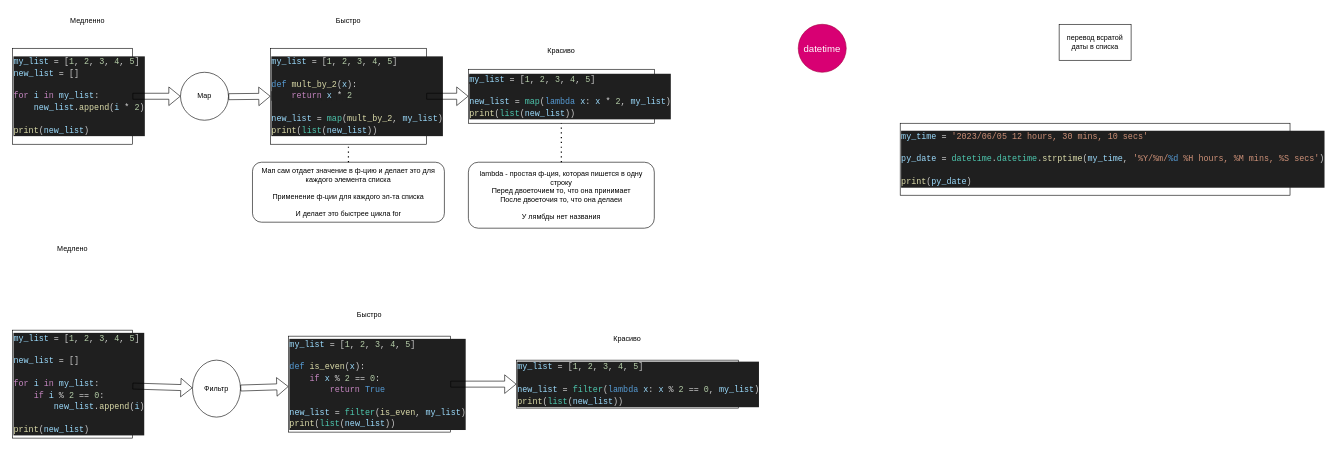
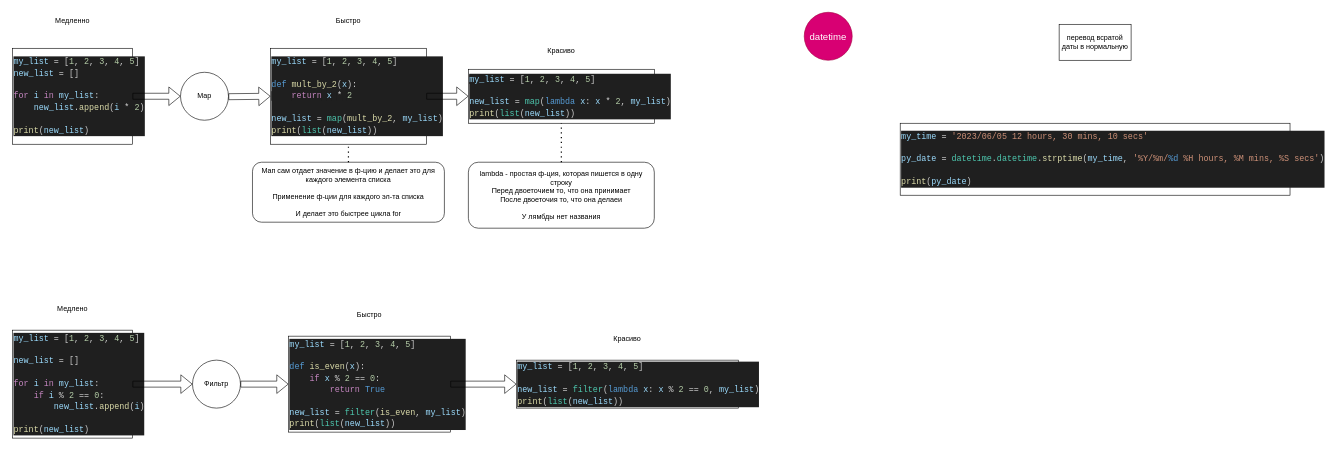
node "Медленно": moved (87, 21) -> (72, 21)
node "перевод всратой даты в списка": label "перевод всратой даты в списка" -> "перевод всратой даты в нормальную"
node "datetime": moved (822, 48) -> (828, 36)
node "Медлено": moved (72, 249) -> (72, 309)
node "Фильтр": size 48x57 -> 48x48
